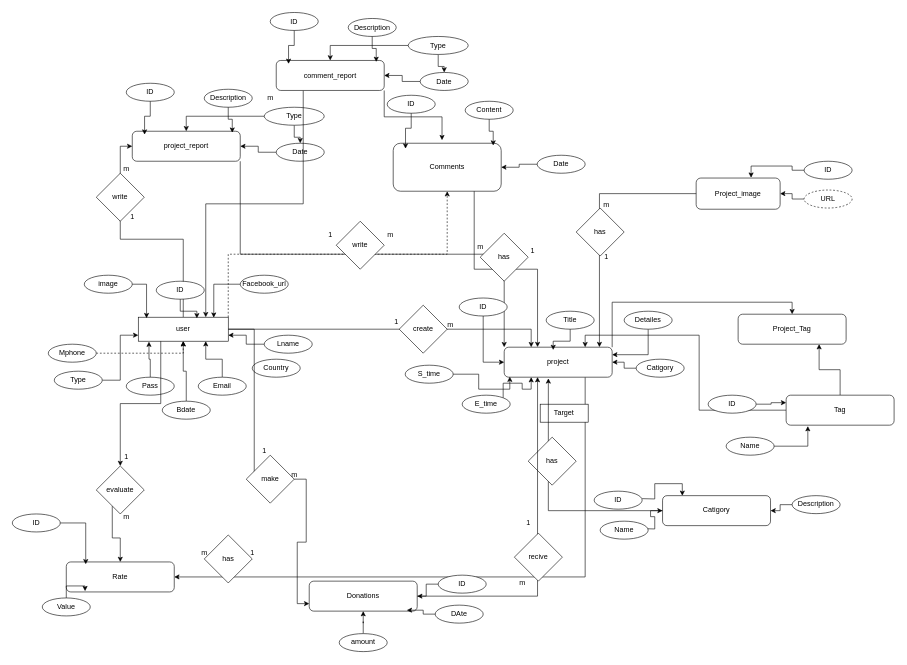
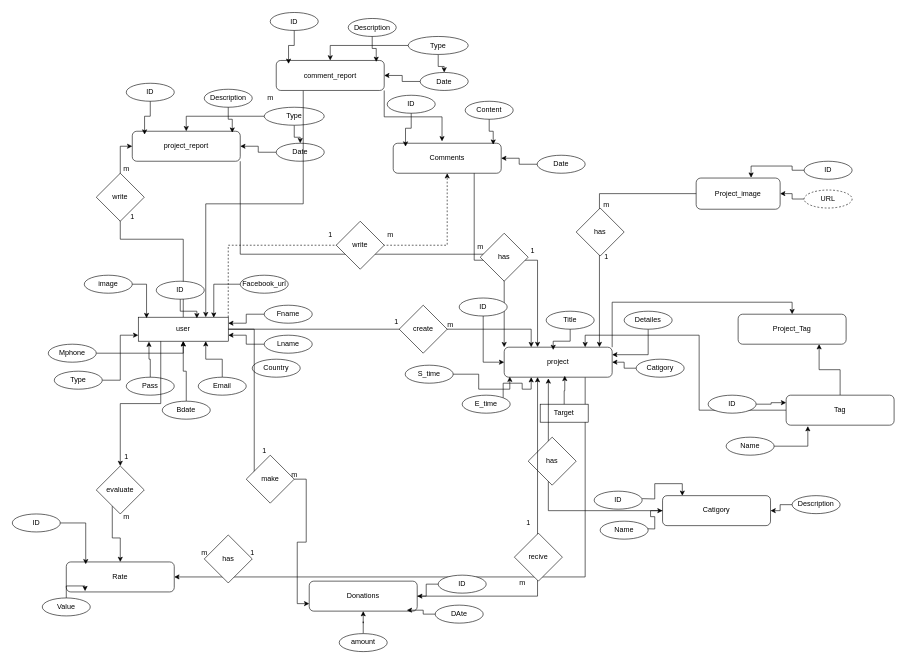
node "Comments": size 108x48 -> 108x30
edge "Fname" -> "user": added
node "Fname": added
edge "Mphone" -> "user": style dashed -> solid
edge "Target" -> "project": added
